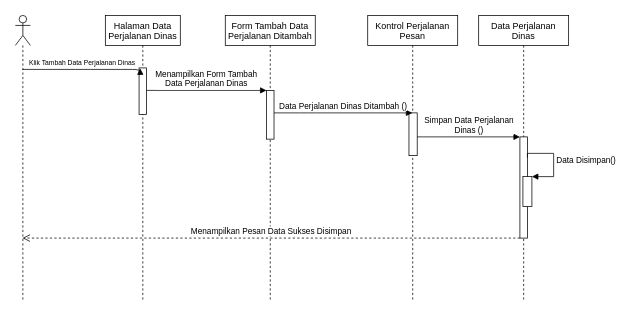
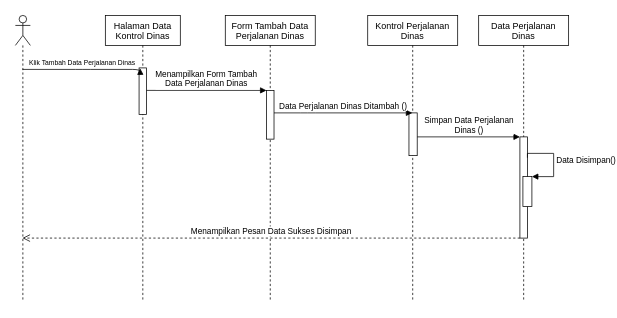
node "Halaman Data Perjalanan Dinas": label "Halaman Data Perjalanan Dinas" -> "Halaman Data Kontrol Dinas"
node "Form Tambah Data Perjalanan Ditambah": label "Form Tambah Data Perjalanan Ditambah" -> "Form Tambah Data Perjalanan Dinas"
node "Kontrol Perjalanan Pesan": label "Kontrol Perjalanan Pesan" -> "Kontrol Perjalanan Dinas"
